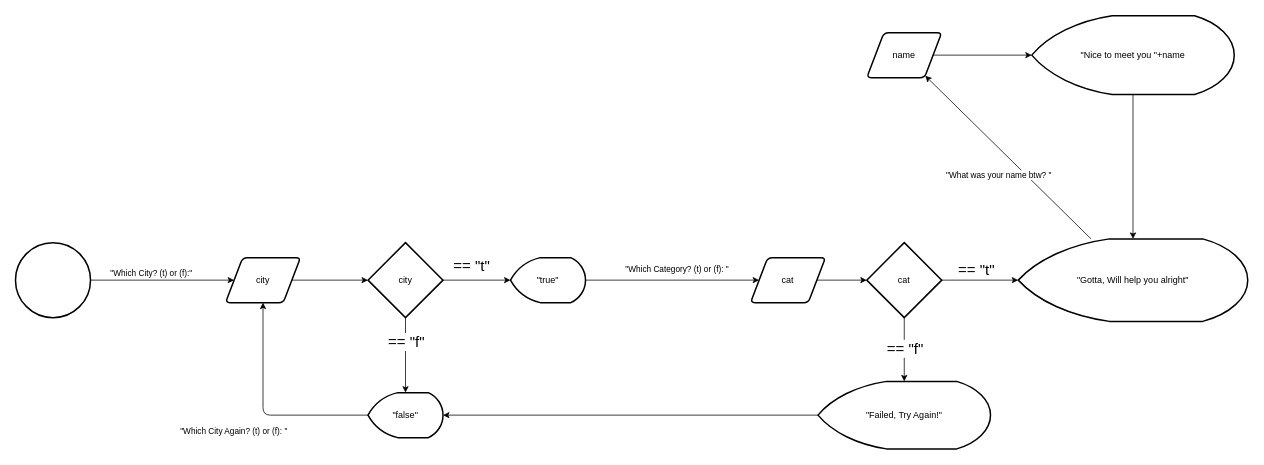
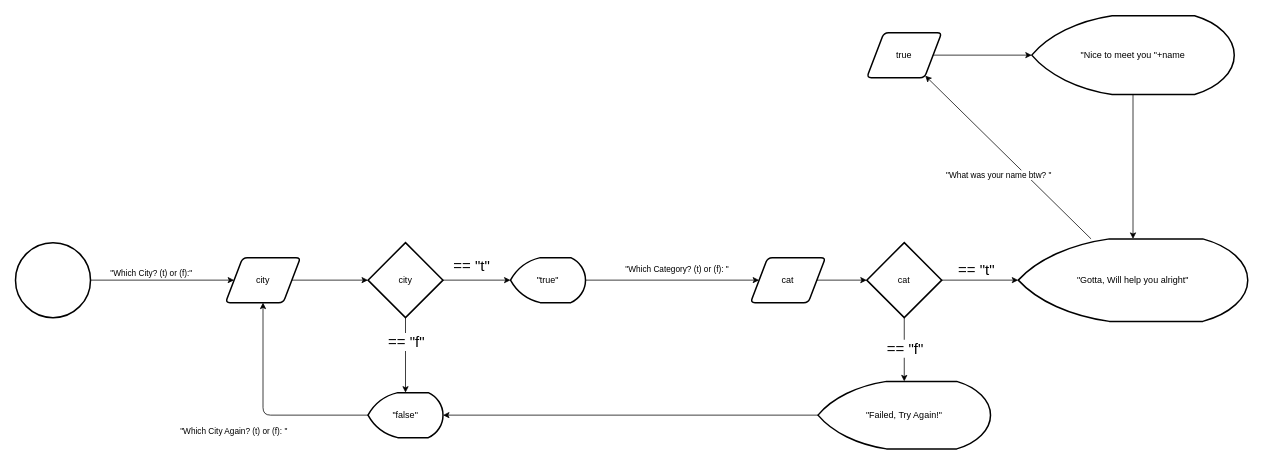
node "name": label "name" -> "true"
